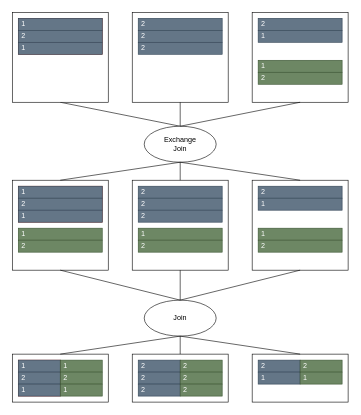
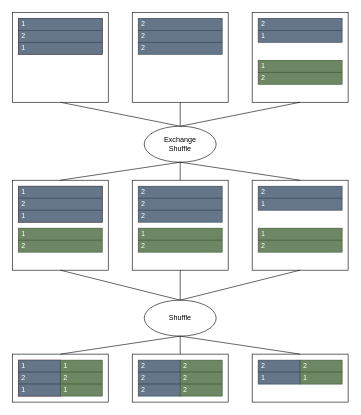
node "Exchange Join": label "Exchange Join" -> "Exchange Shuffle"
node "Join": label "Join" -> "Shuffle"
